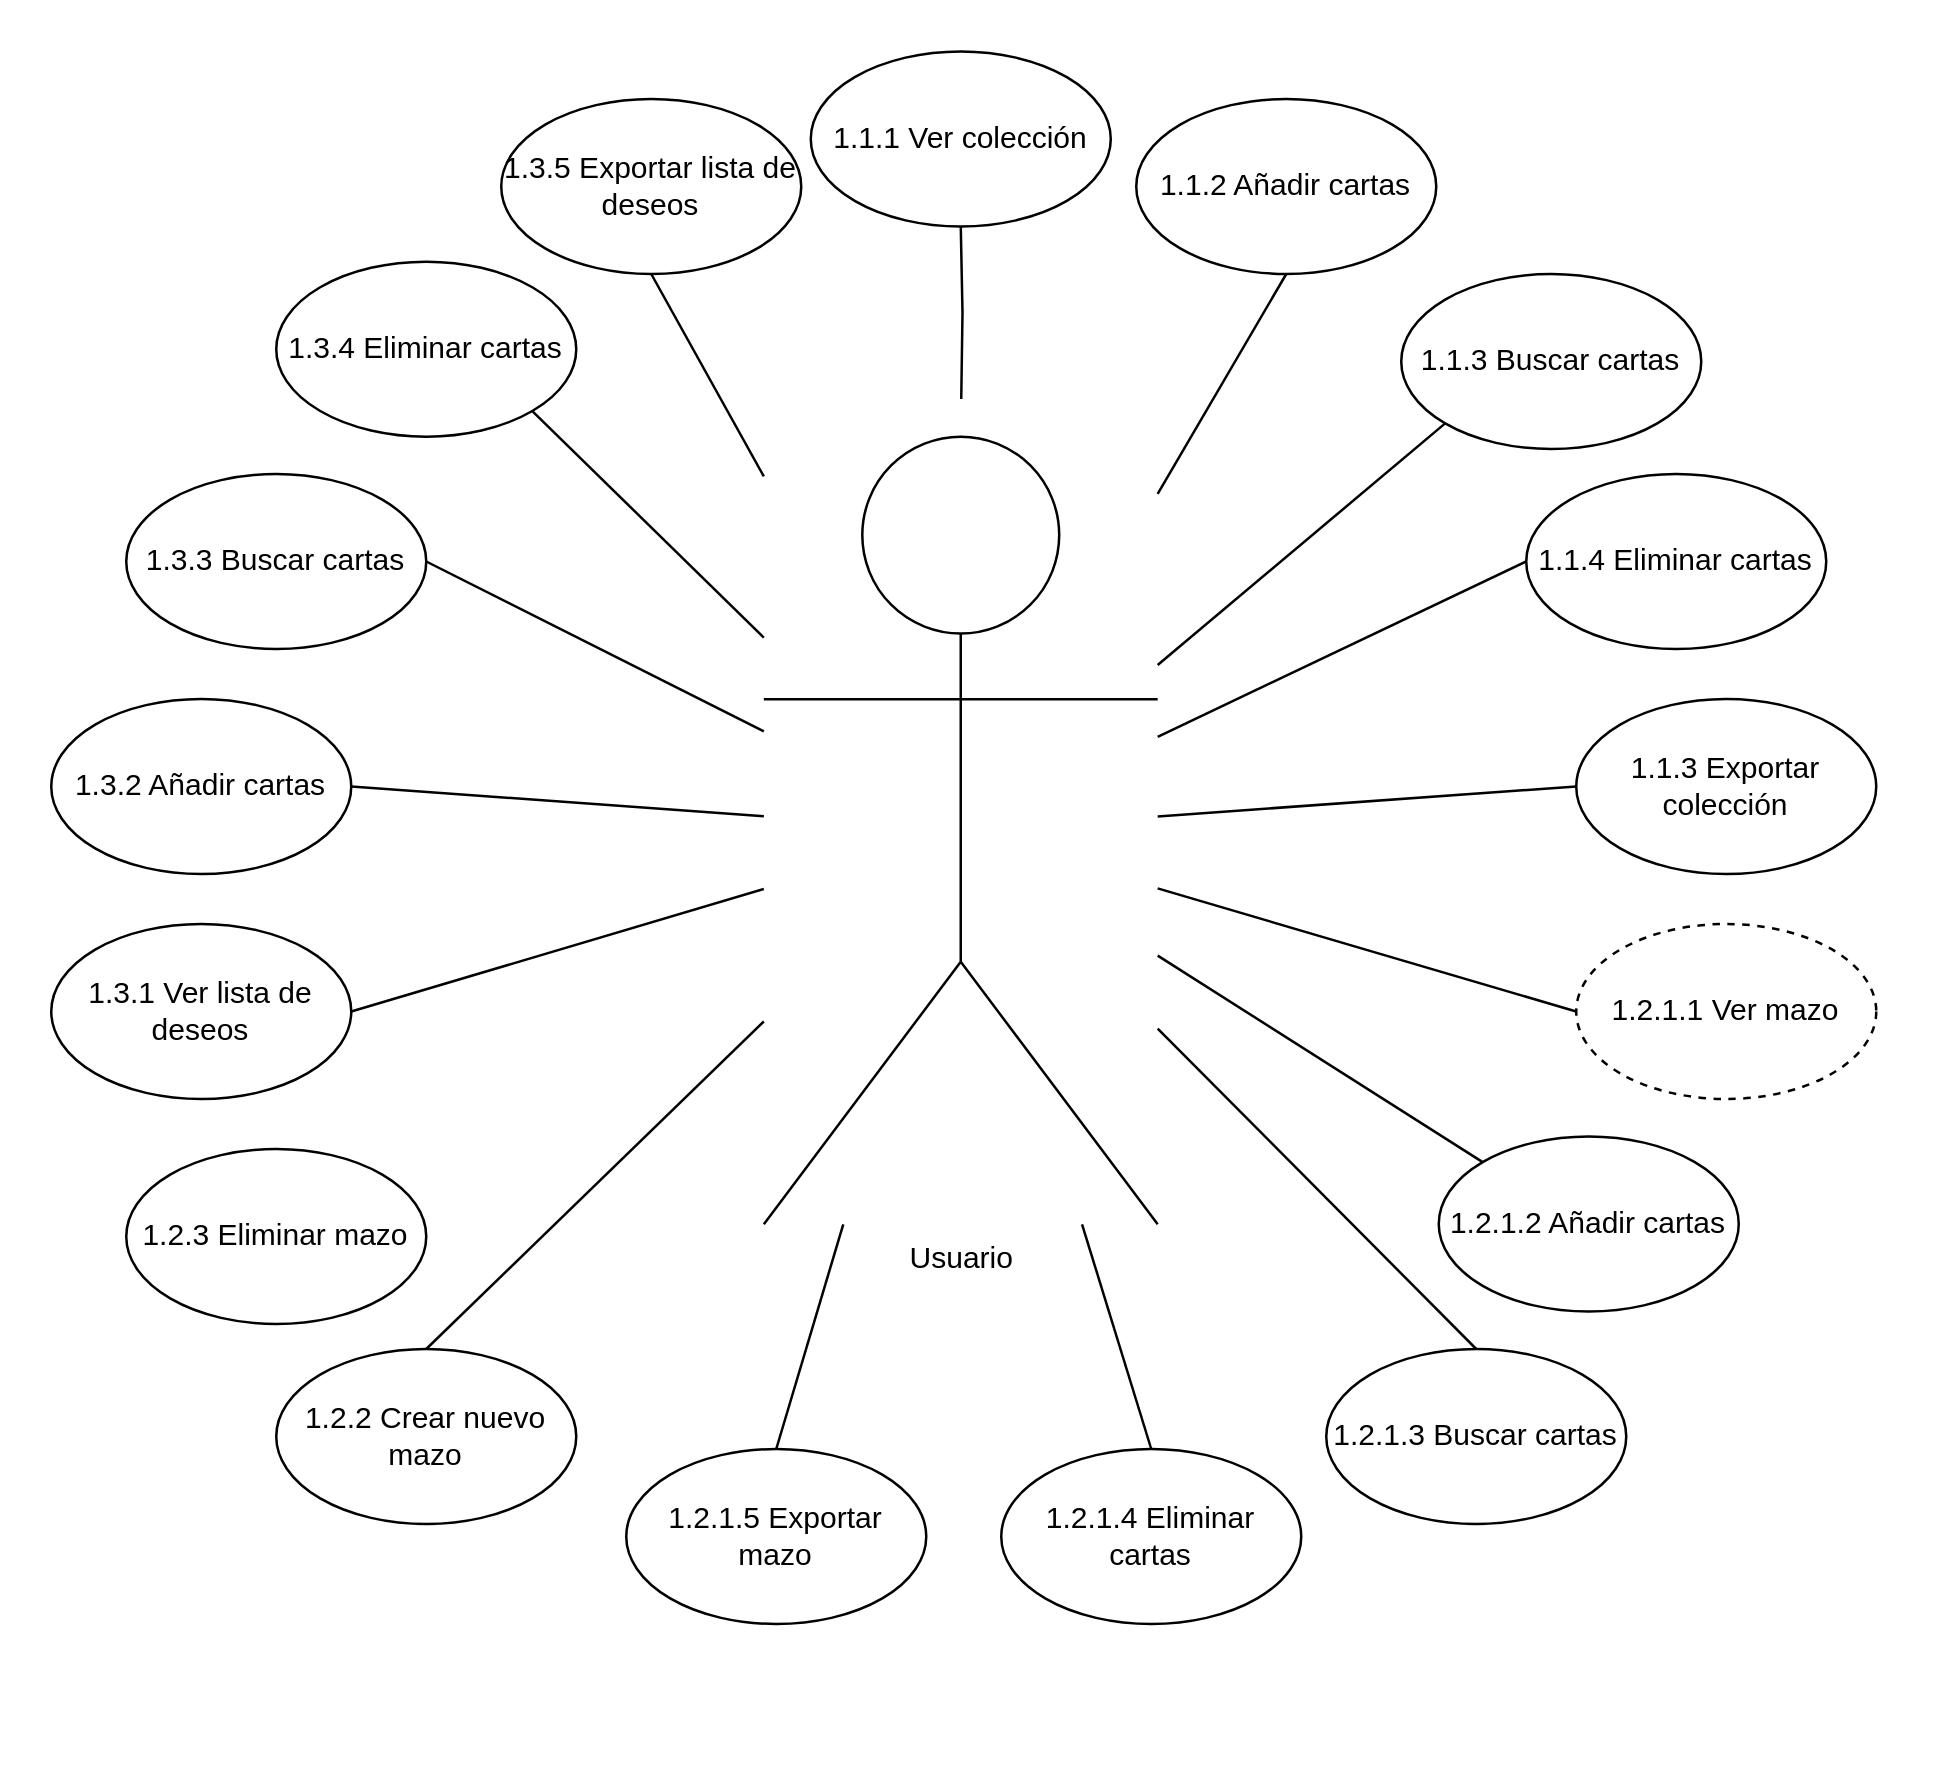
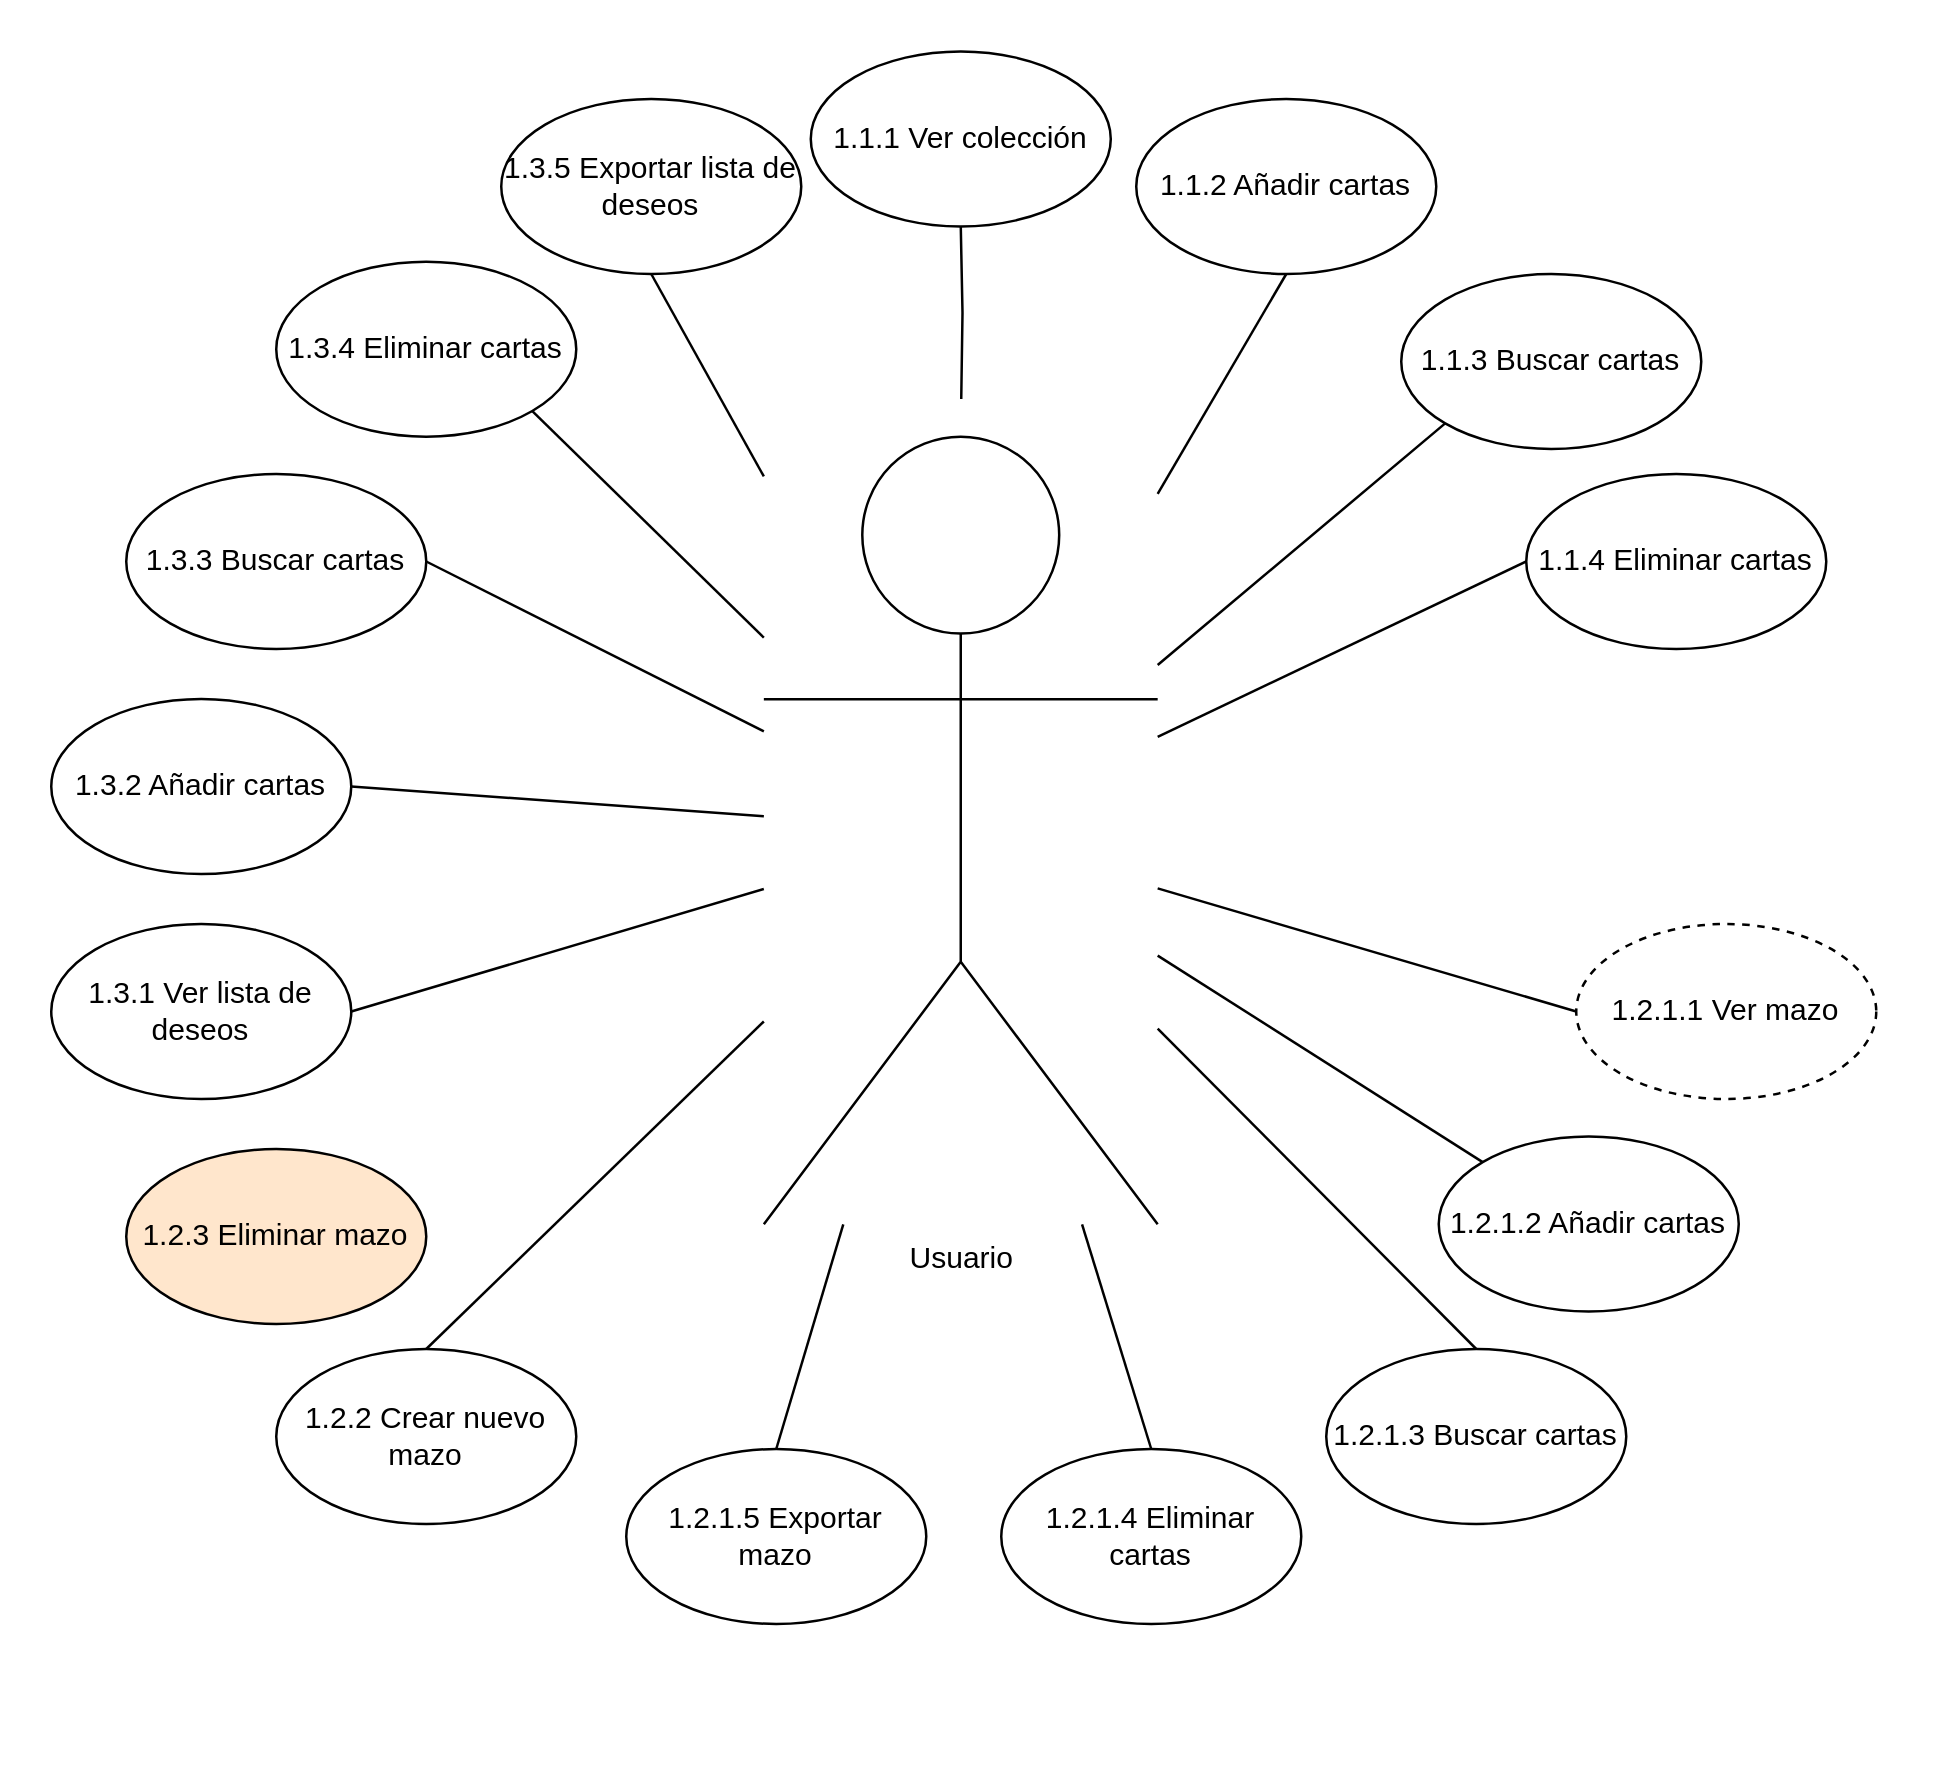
node "1.1.3 Exportar colección": removed
edge "1.1.3 Exportar colección" -- "Usuario": removed
node "1.2.3 Eliminar mazo": fillcolor #ffffff -> #ffe6cc
